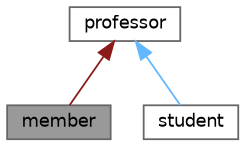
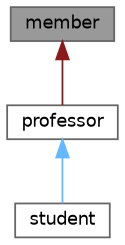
edge "member" -> "professor": reversed
